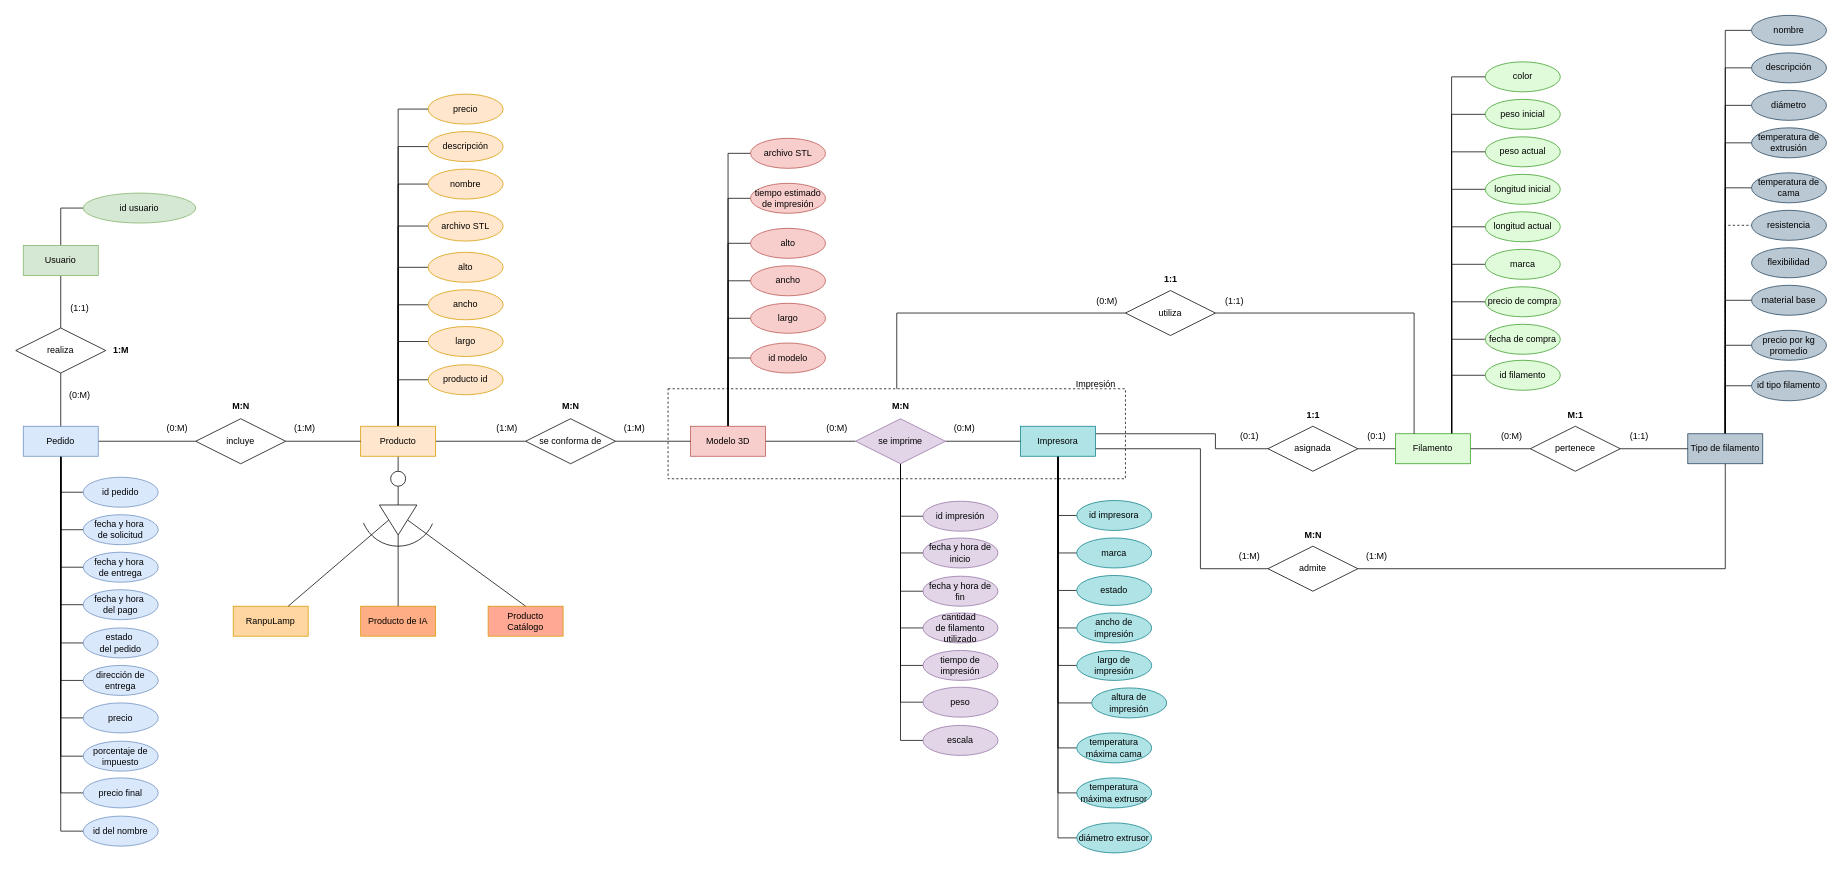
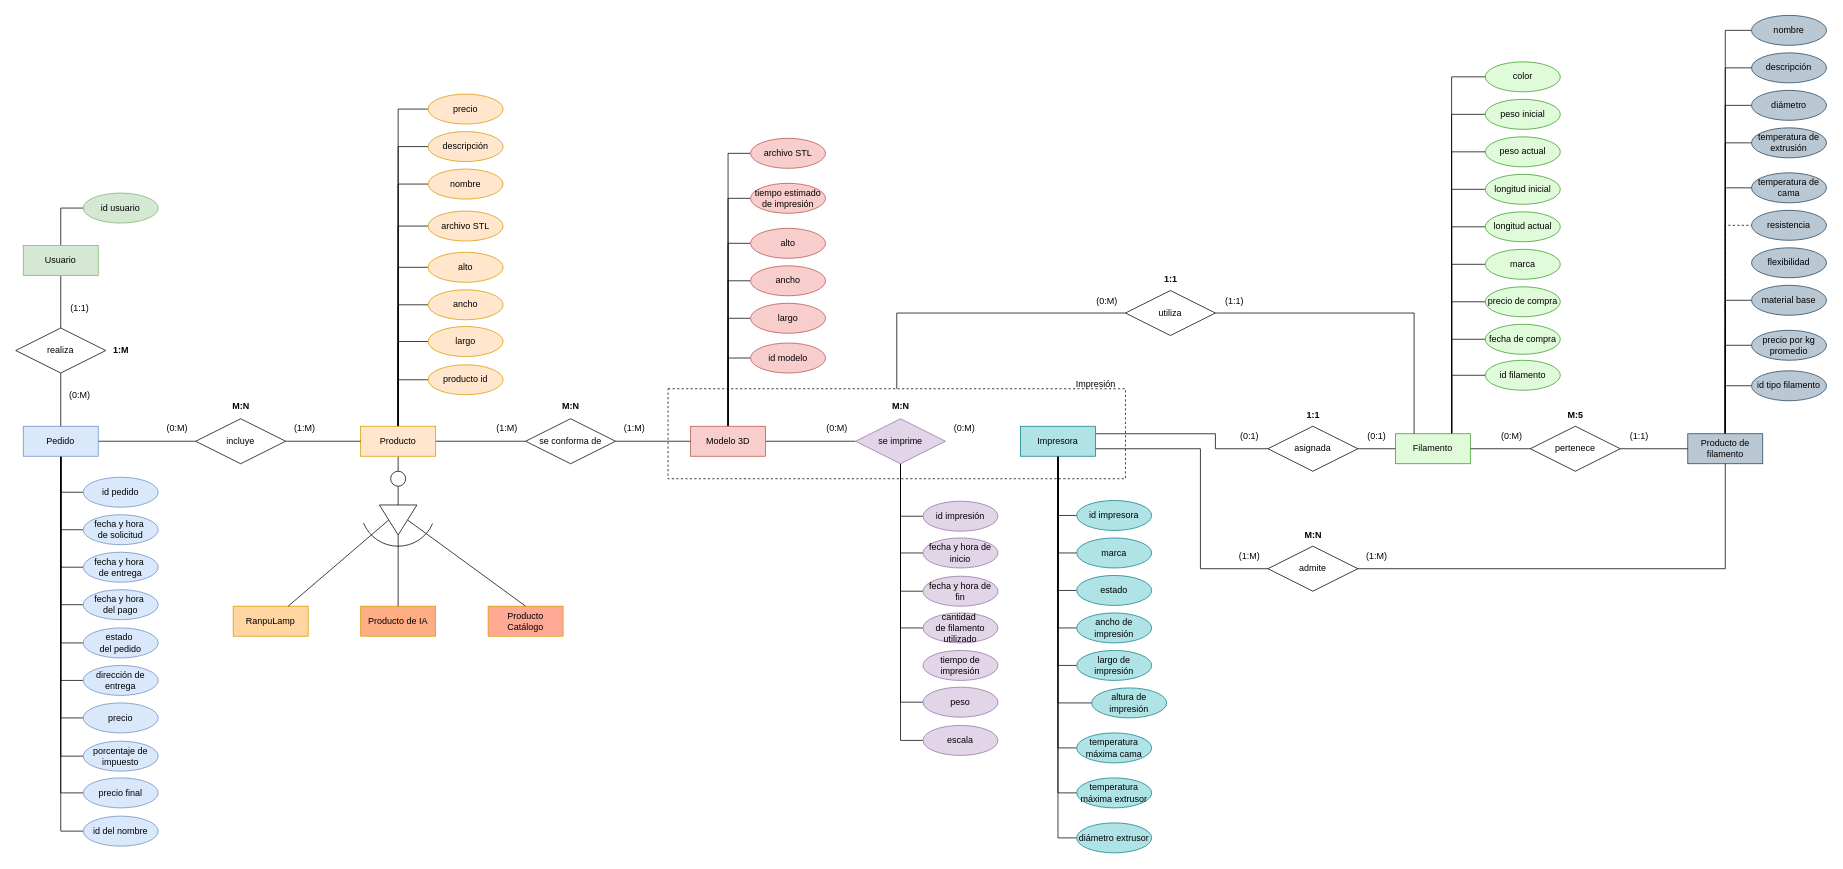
node "id usuario": size 113x30 -> 75x30
node "M:1": label "M:1" -> "M:5"
edge "se imprime" -- "Impresora": removed
node "Tipo de filamento": label "Tipo de filamento" -> "Producto de filamento"
edge "se imprime" -- "tiempo de impresión": removed
